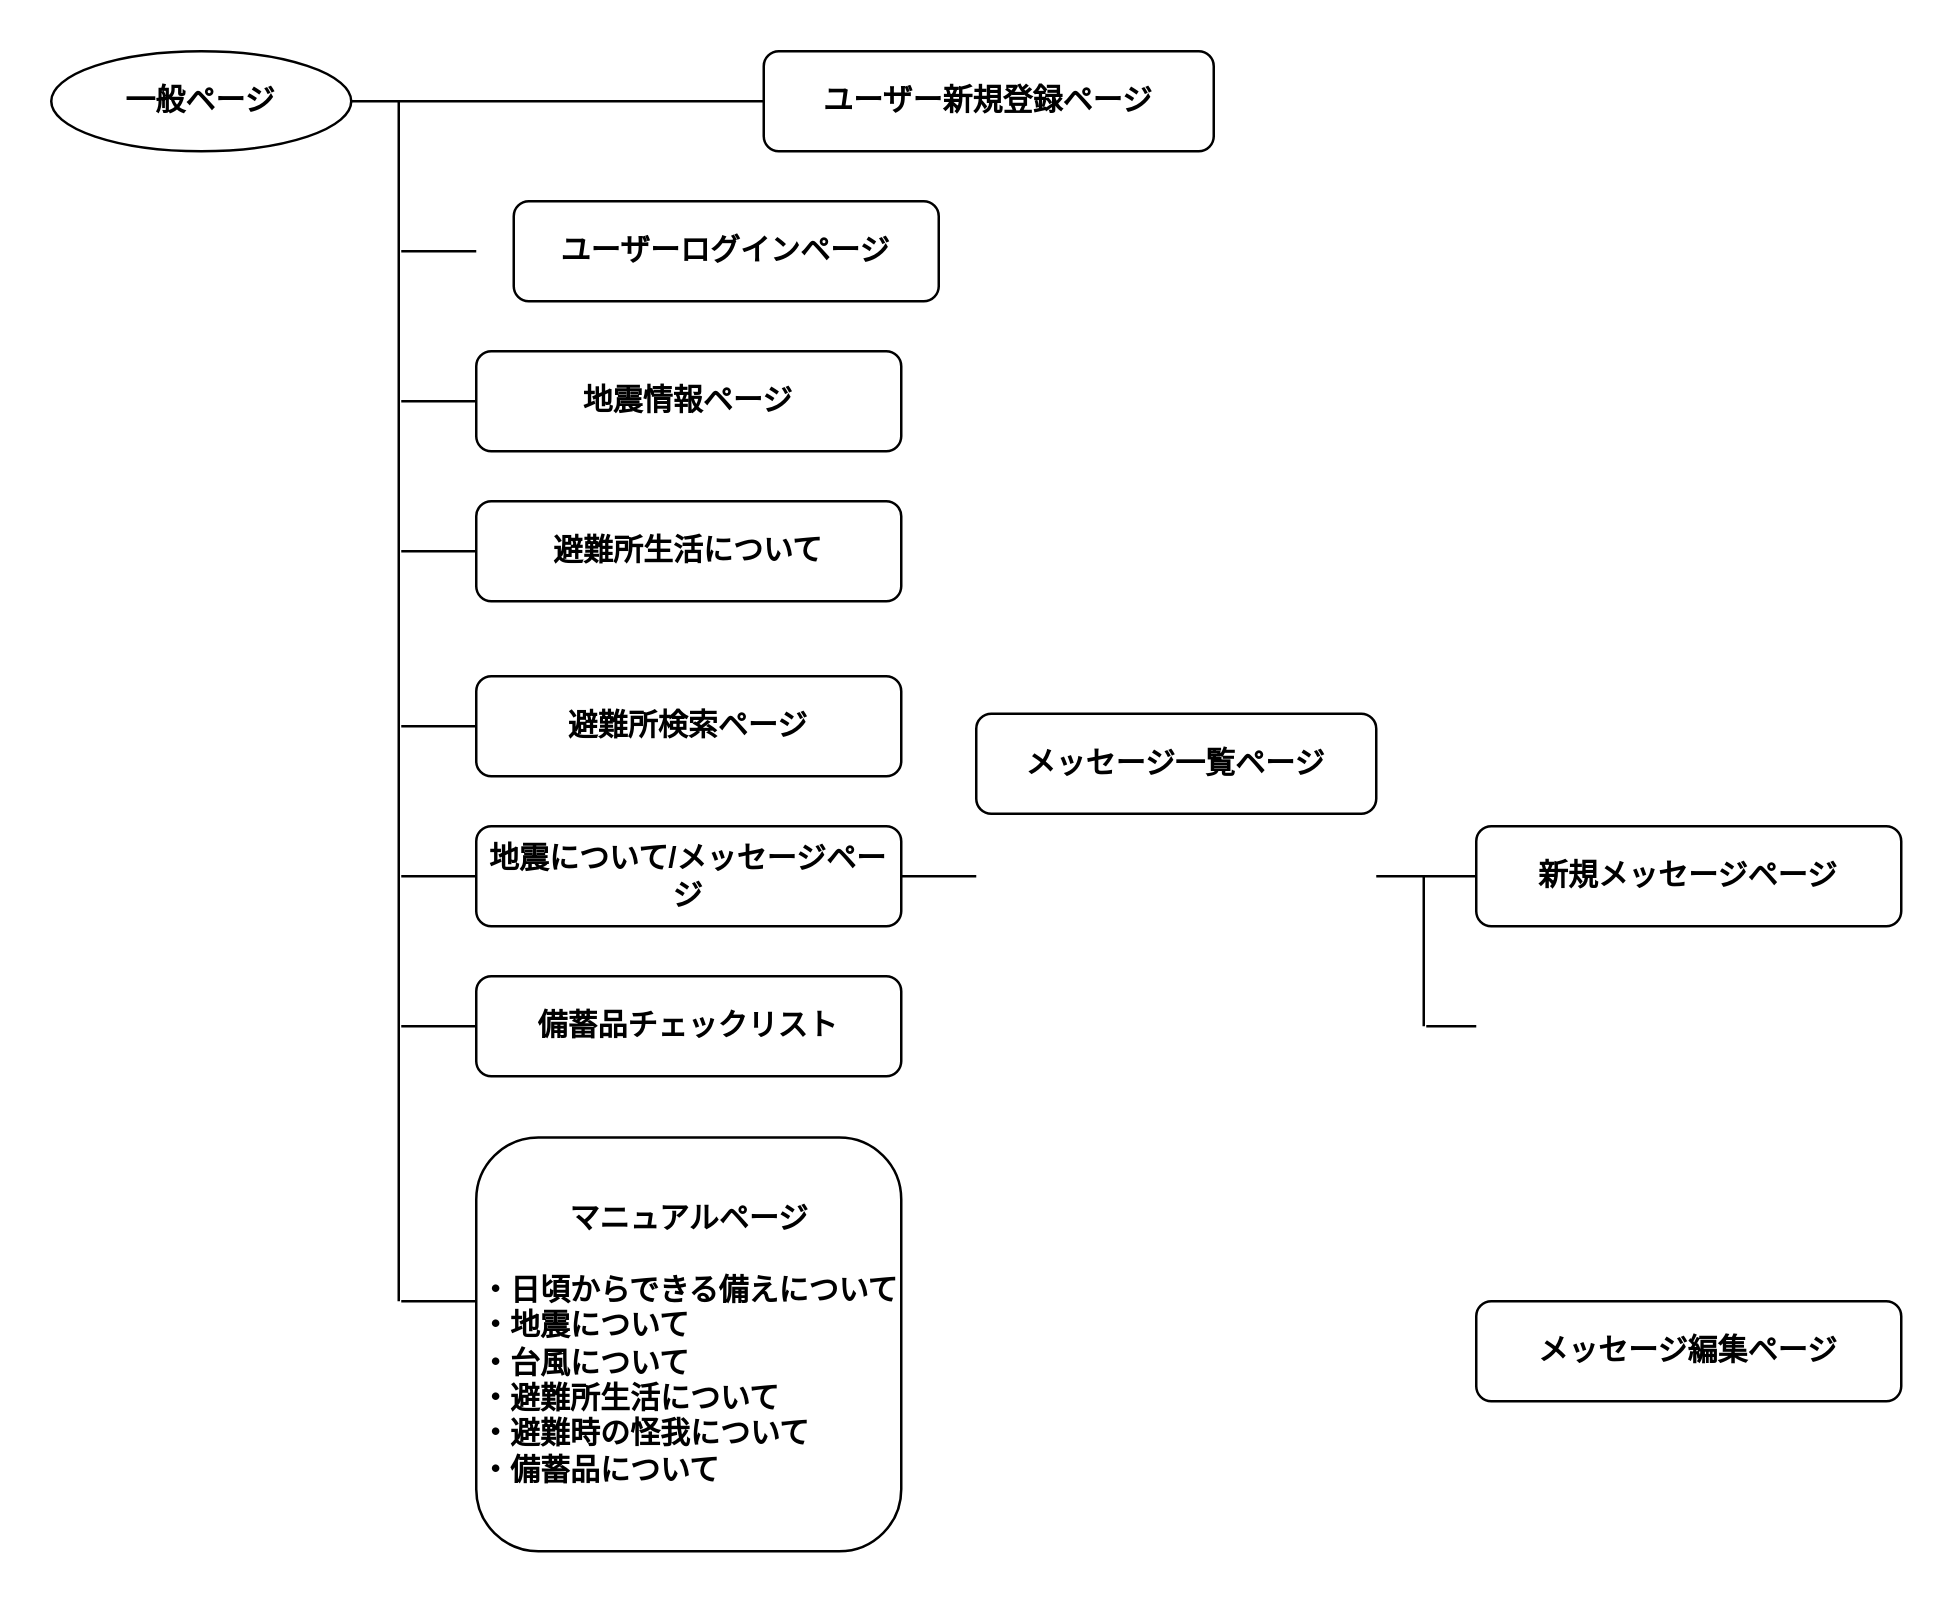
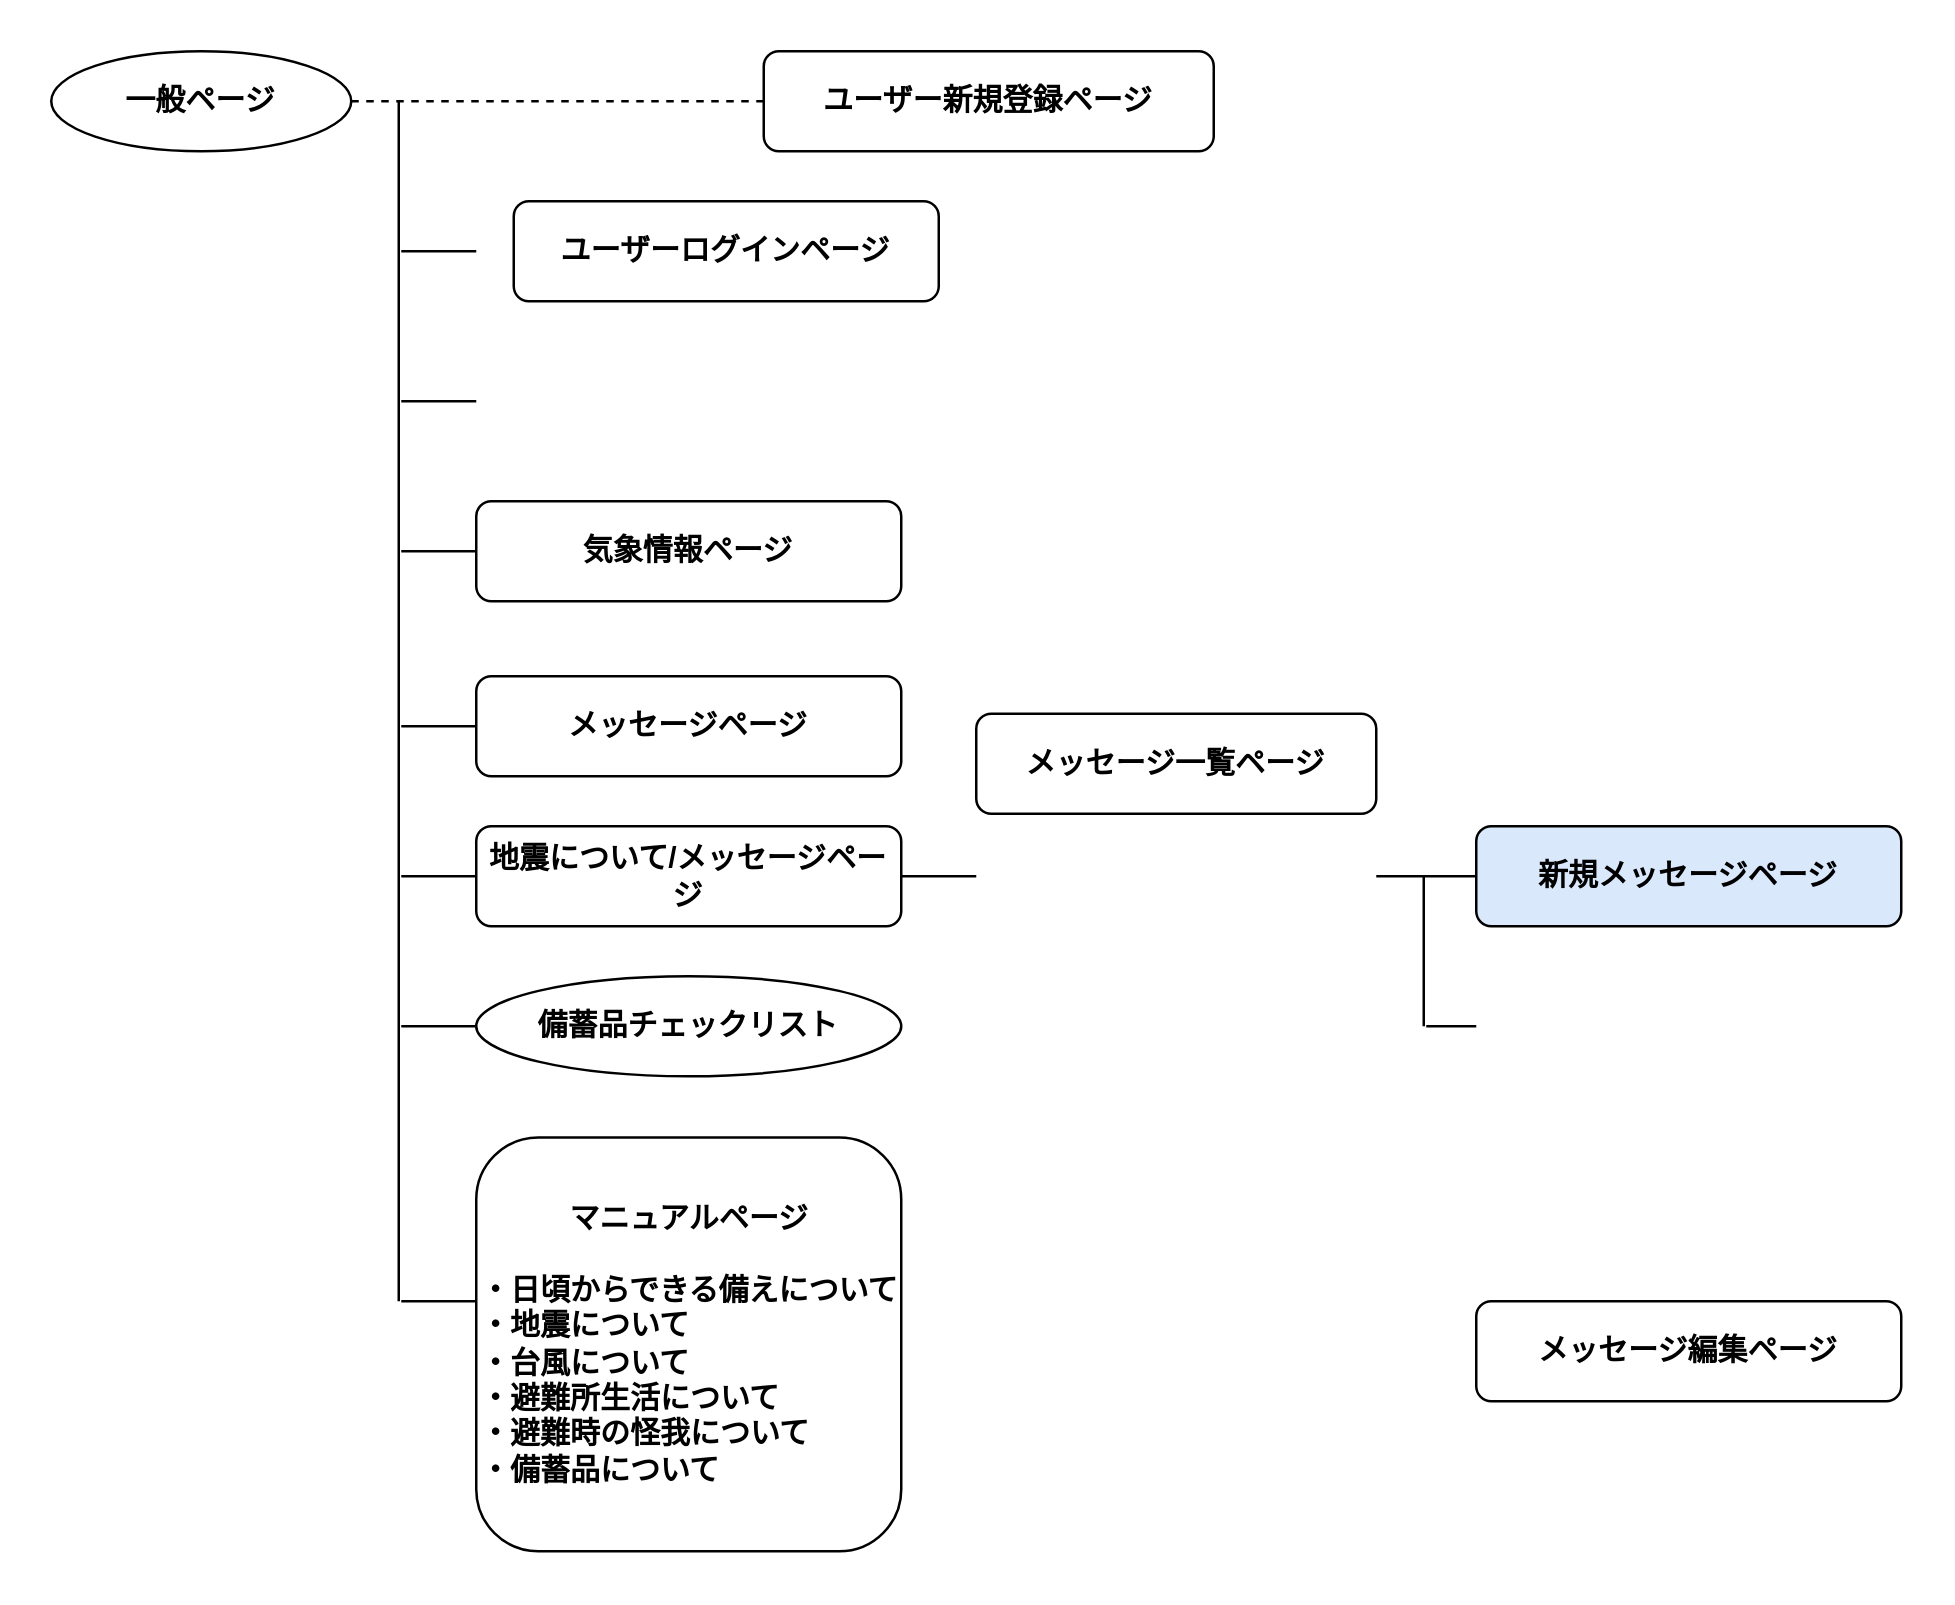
edge "一般ページ" -- "ユーザー新規登録ページ": style solid -> dashed
node "地震情報ページ": removed
node "避難所生活について": label "避難所生活について" -> "気象情報ページ"
node "避難所検索ページ": label "避難所検索ページ" -> "メッセージページ"
node "新規メッセージページ": fillcolor #ffffff -> #dae8fc
node "備蓄品チェックリスト": shape rounded rectangle -> ellipse
